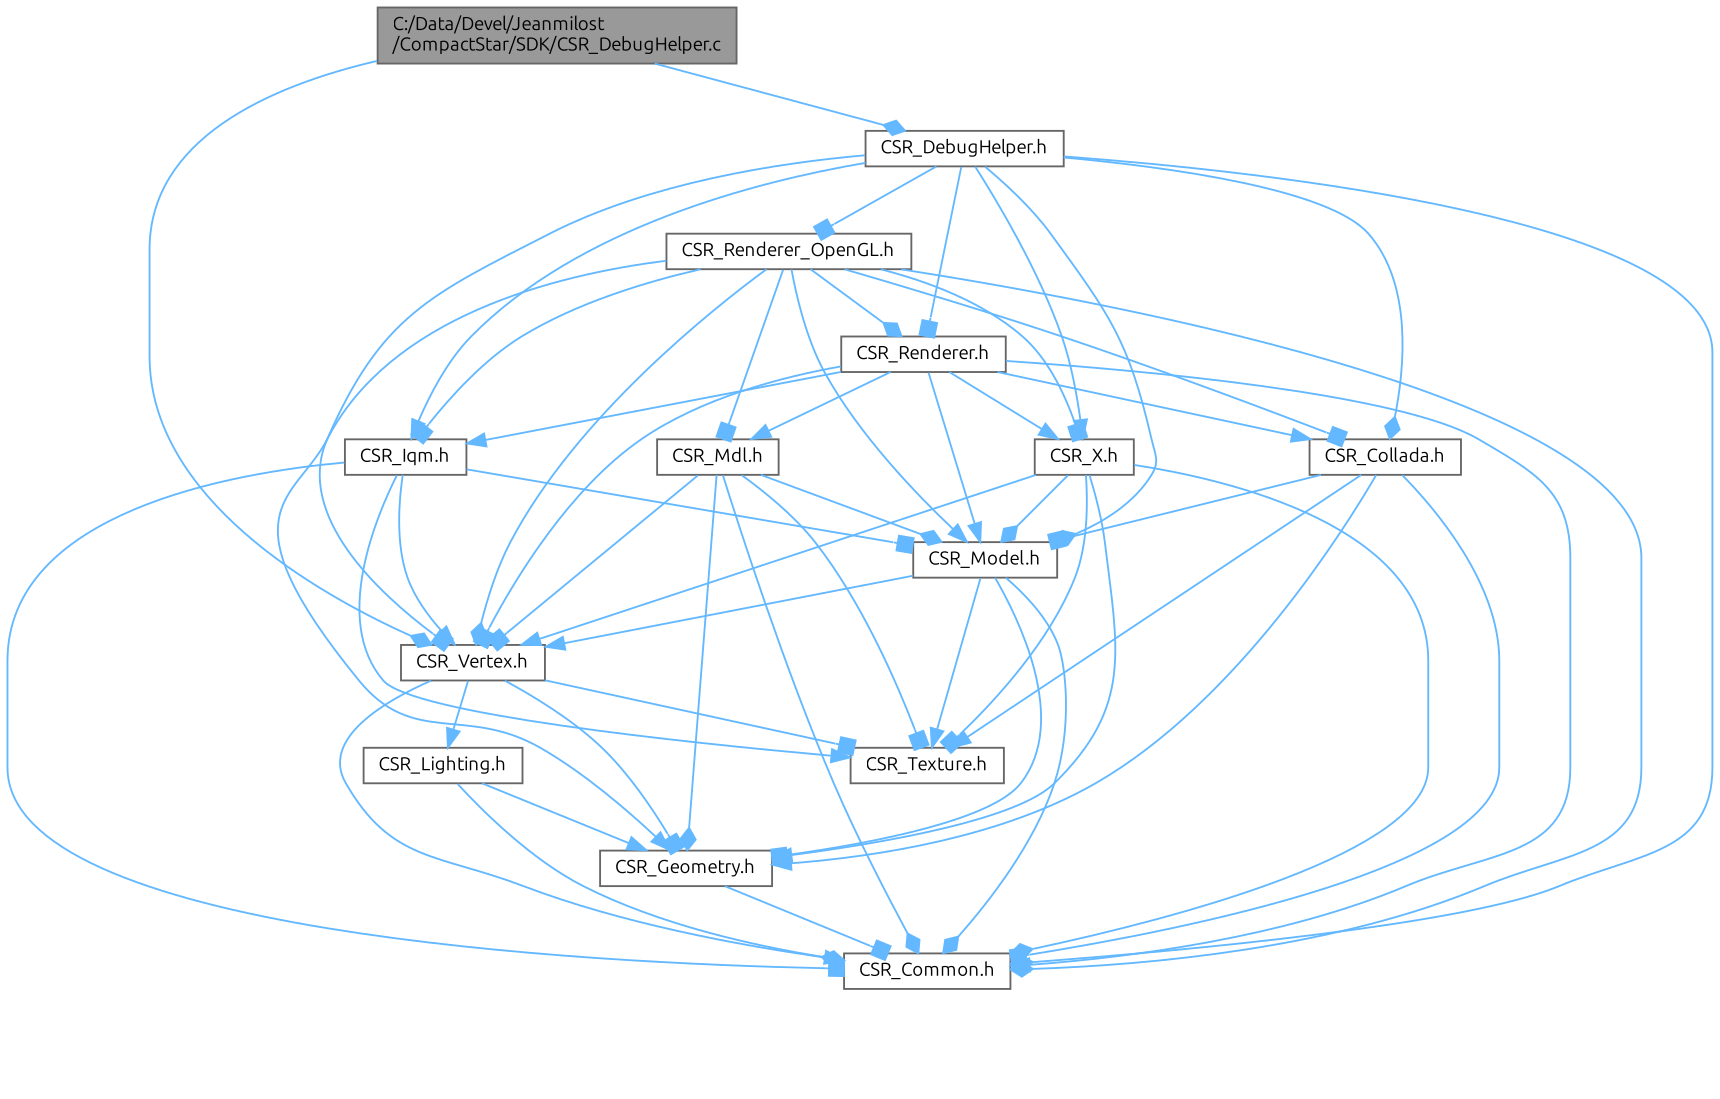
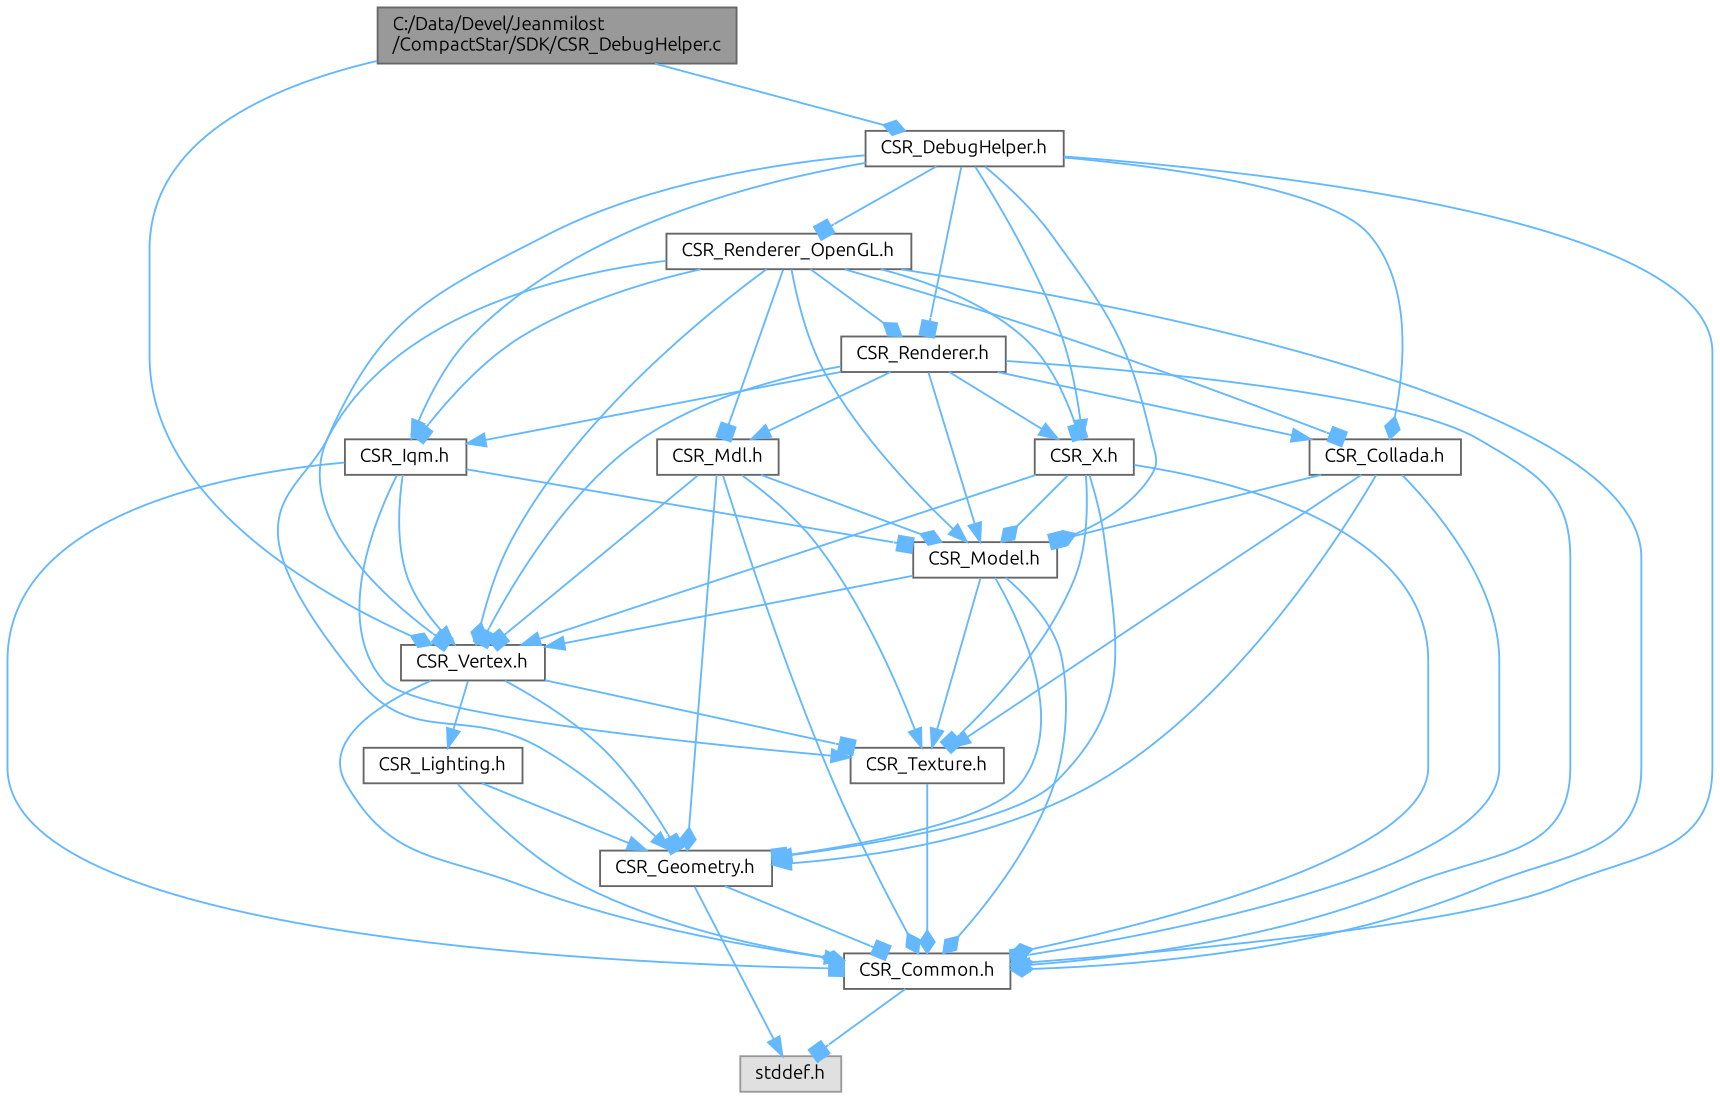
edge "CSR_Mdl.h" -> "CSR_Texture.h": arrowhead box -> normal
edge "CSR_Texture.h" -> "CSR_Common.h": added
node "stddef.h": added
